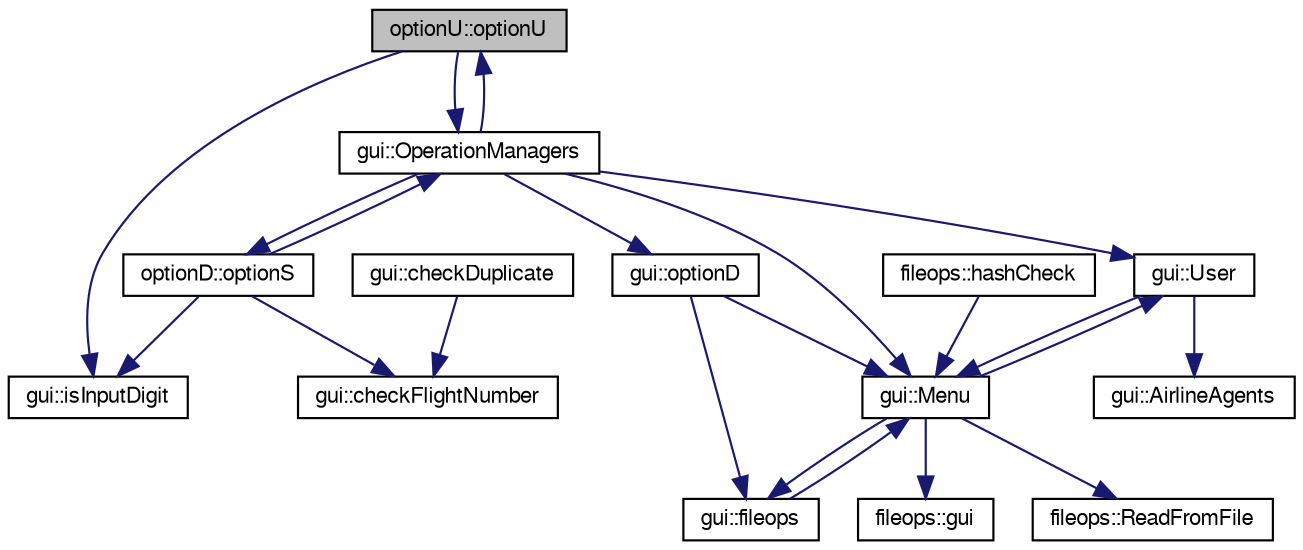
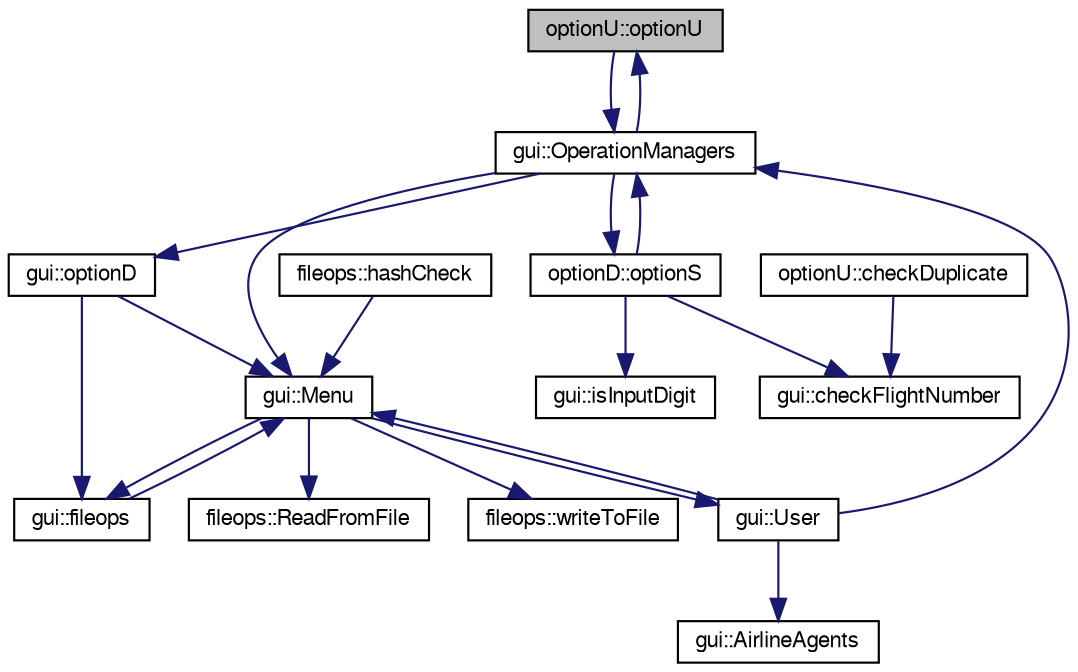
edge "optionU::optionU" -> "gui::isInputDigit": removed
edge "gui::OperationManagers" -> "gui::User": reversed
node "gui::checkDuplicate": label "gui::checkDuplicate" -> "optionU::checkDuplicate"
node "fileops::gui": label "fileops::gui" -> "fileops::writeToFile"
